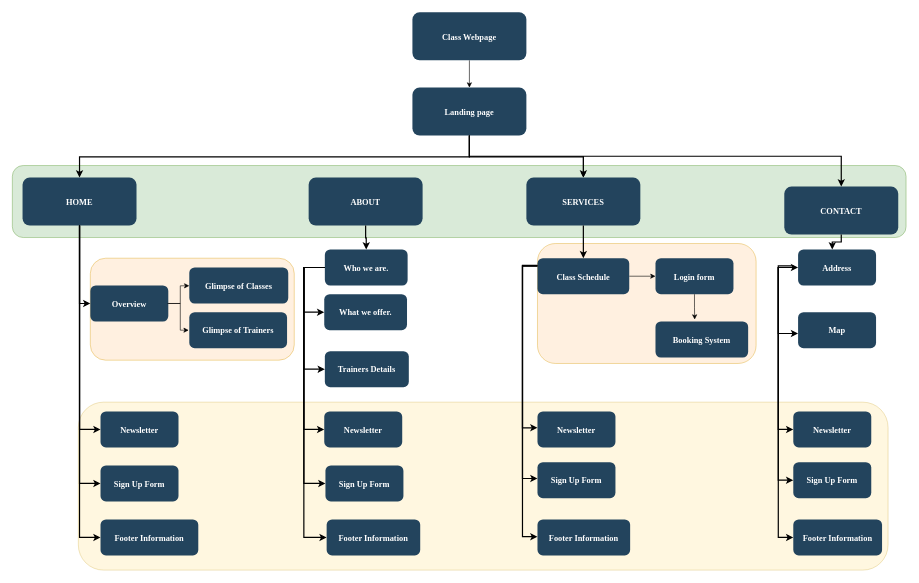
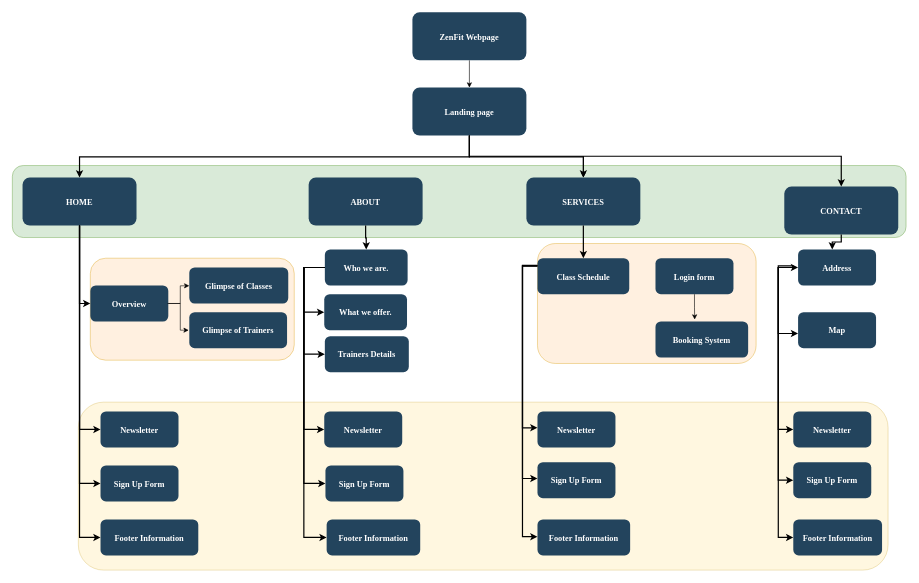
node "Class Webpage": label "Class Webpage" -> "ZenFit Webpage"
edge "Class Schedule" -> "Login form": removed
node "Trainers Details": moved (367, 369) -> (367, 354)
